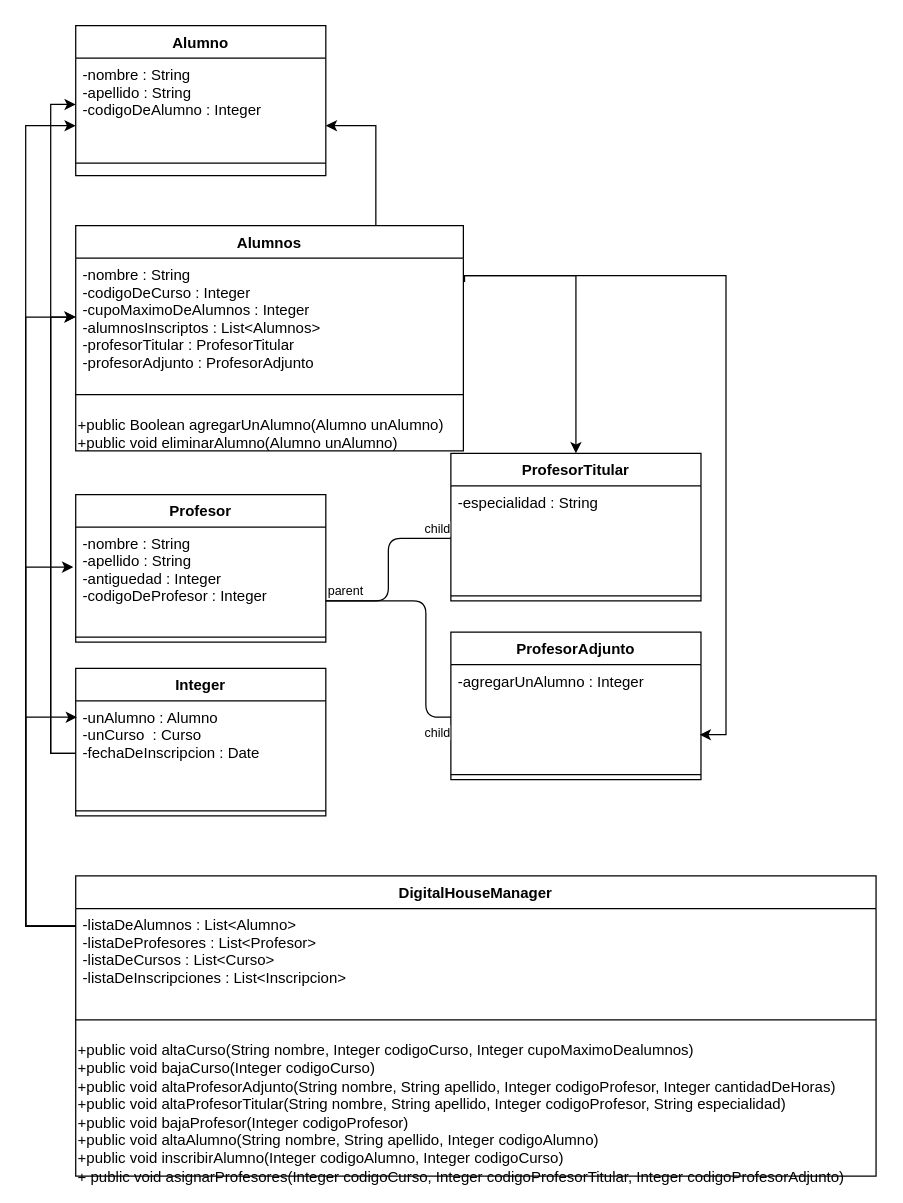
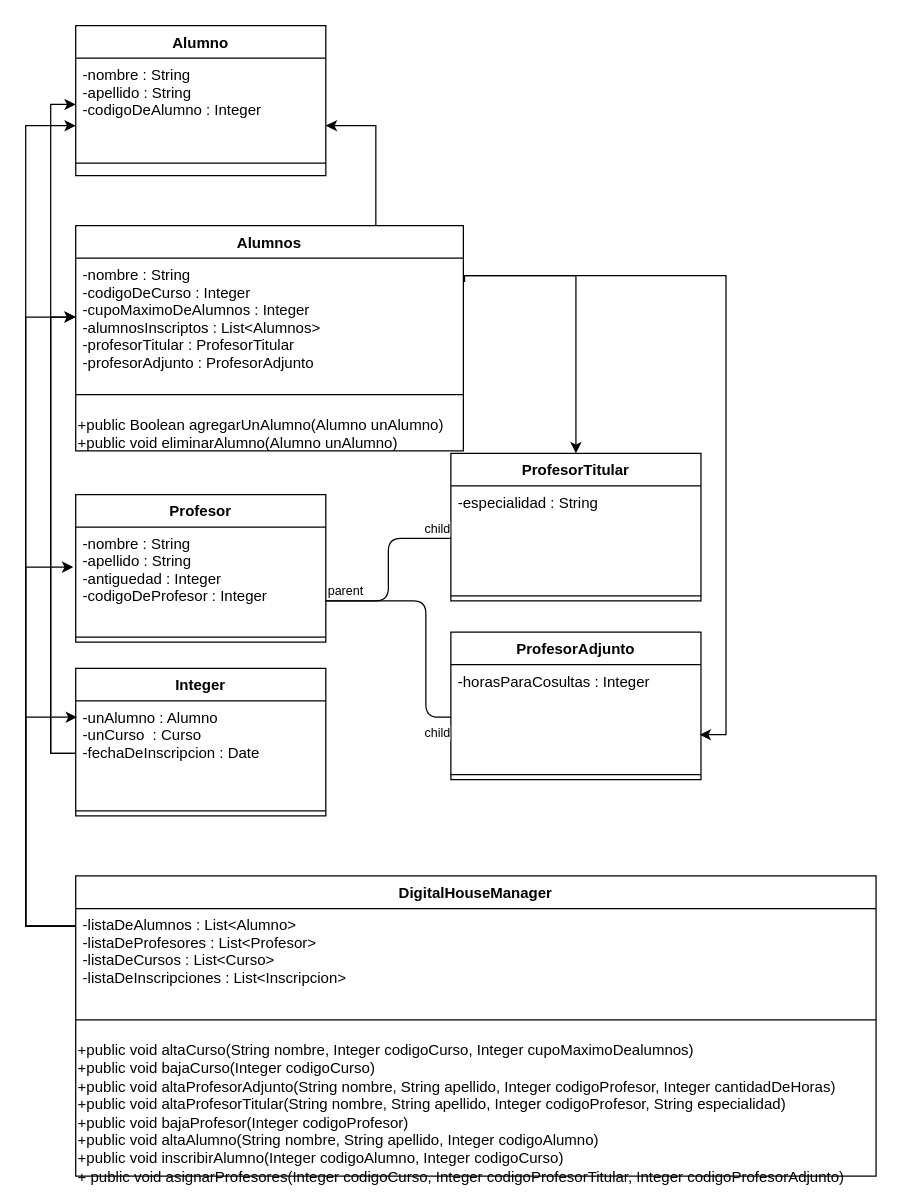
node "-agregarUnAlumno : Integer": label "-agregarUnAlumno : Integer" -> "-horasParaCosultas : Integer"
